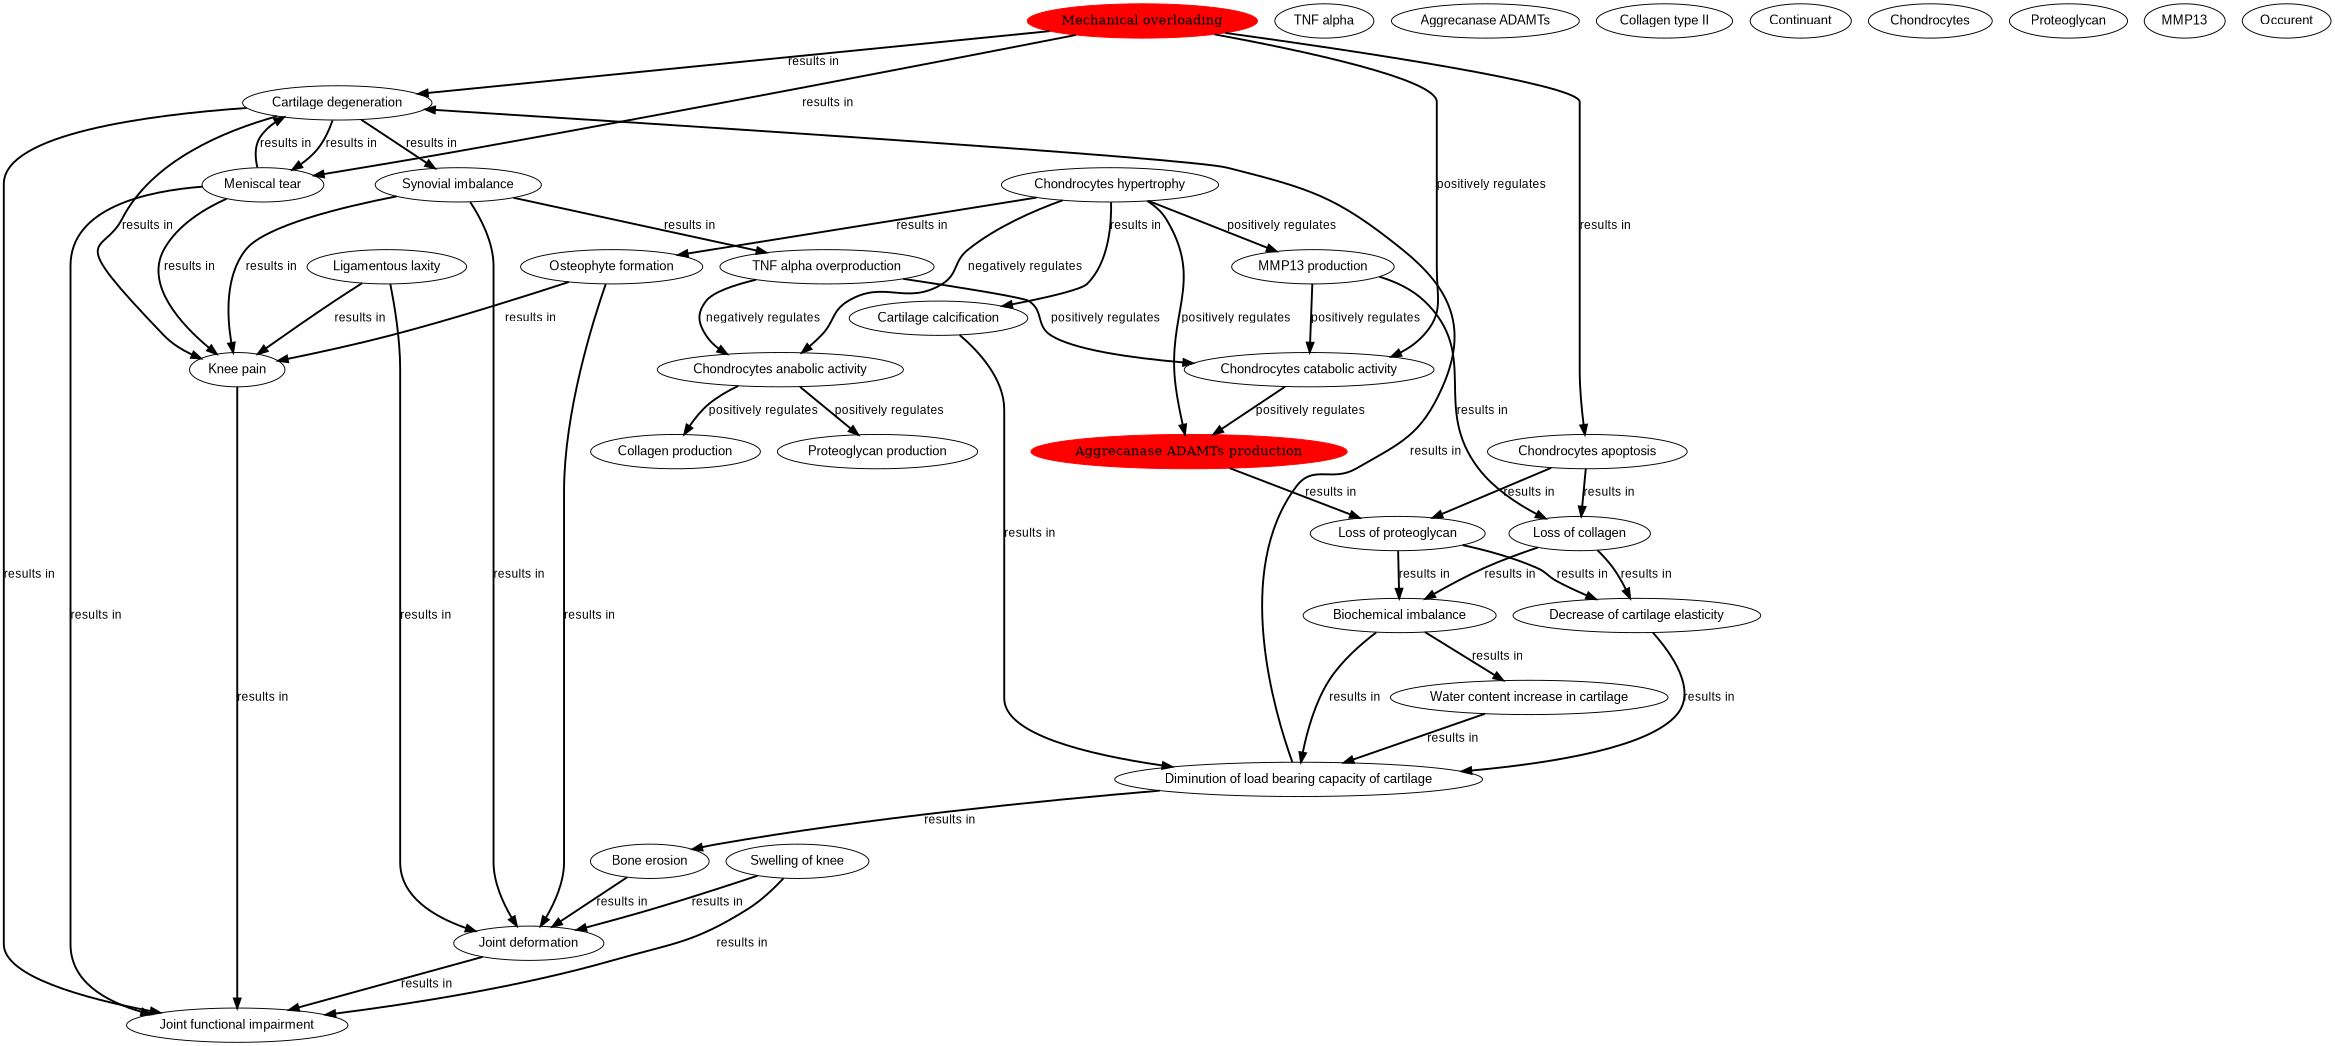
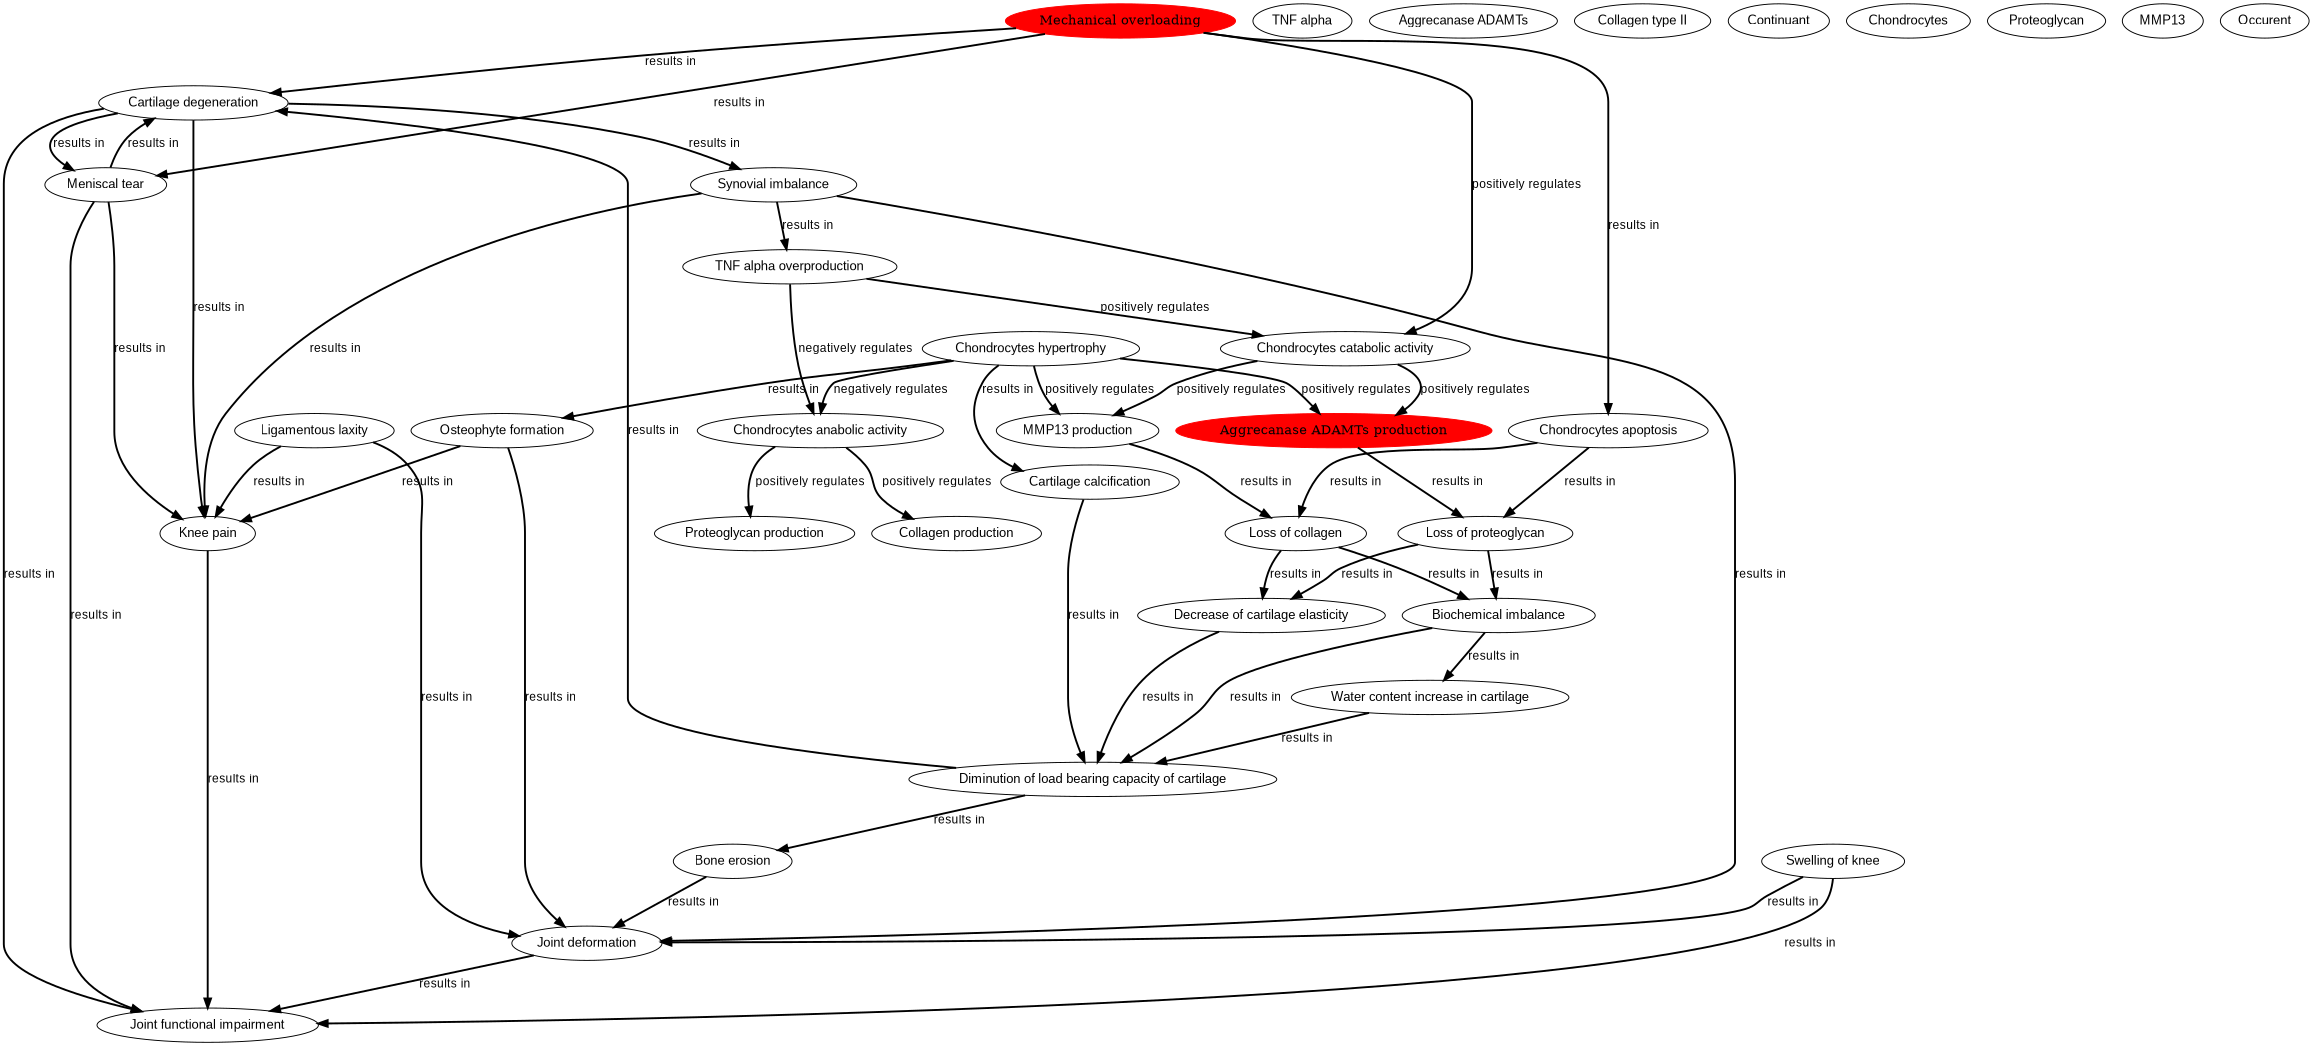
edge "MMP13 production" -> "Chondrocytes catabolic activity": reversed
